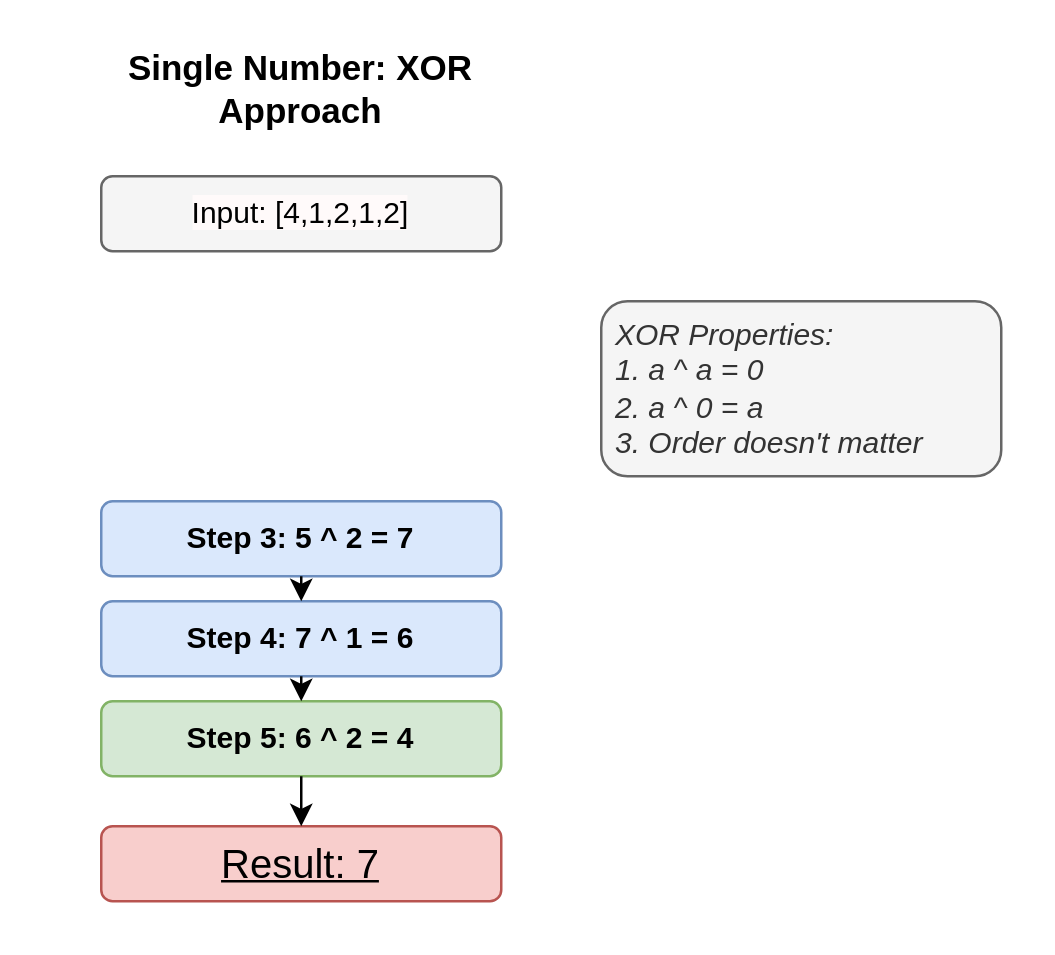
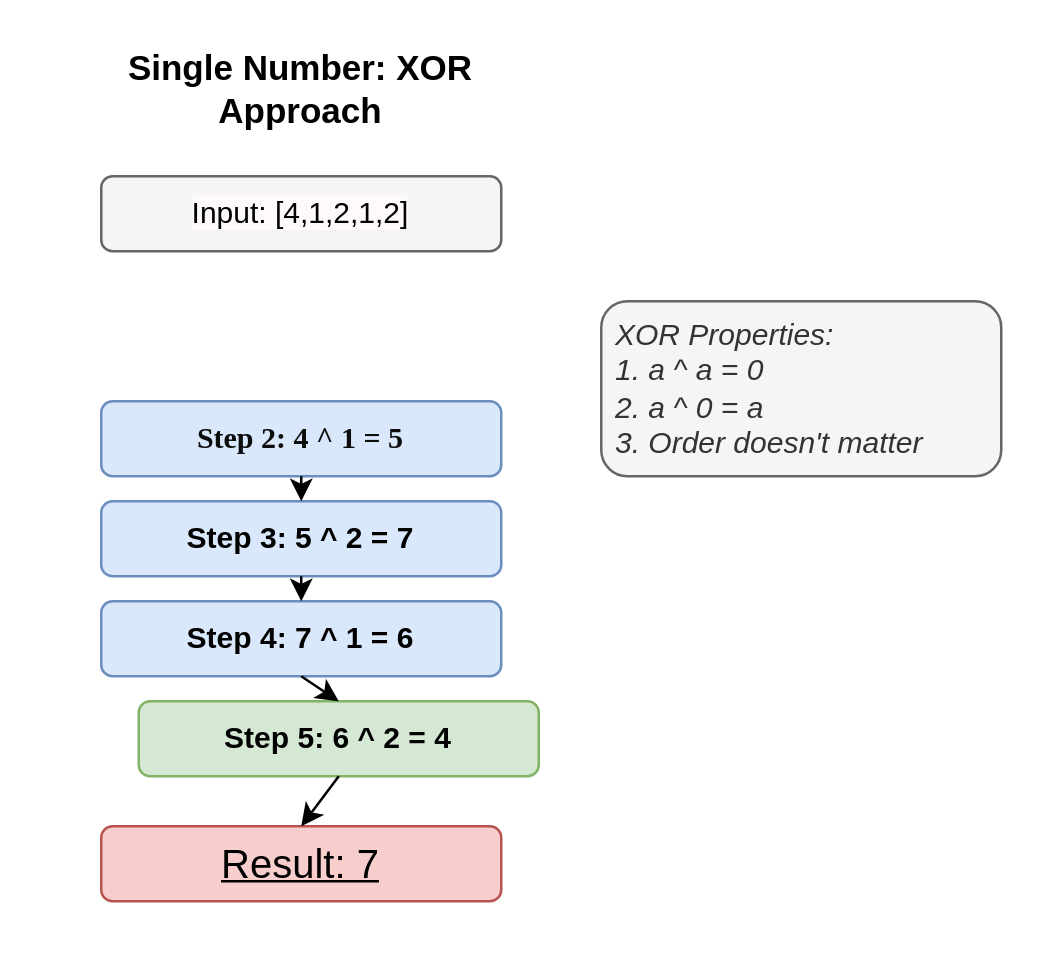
node "Step 2: 4 ^ 1 = 5": added
edge "Step 2: 4 ^ 1 = 5" -> "Step 3: 5 ^ 2 = 7": added
node "Step 5: 6 ^ 2 = 4": moved (301, 739) -> (339, 739)
